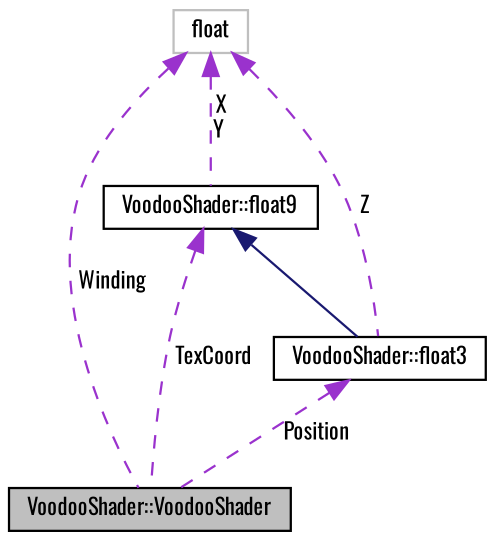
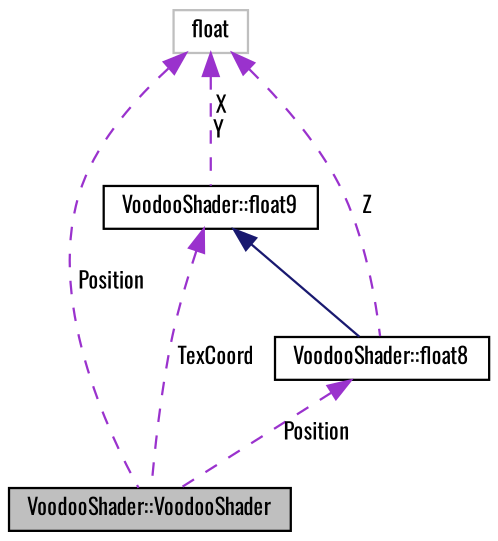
edge "VoodooShader::VoodooShader" -> "float": label " Winding" -> " Position"
node "VoodooShader::float3": label "VoodooShader::float3" -> "VoodooShader::float8"
